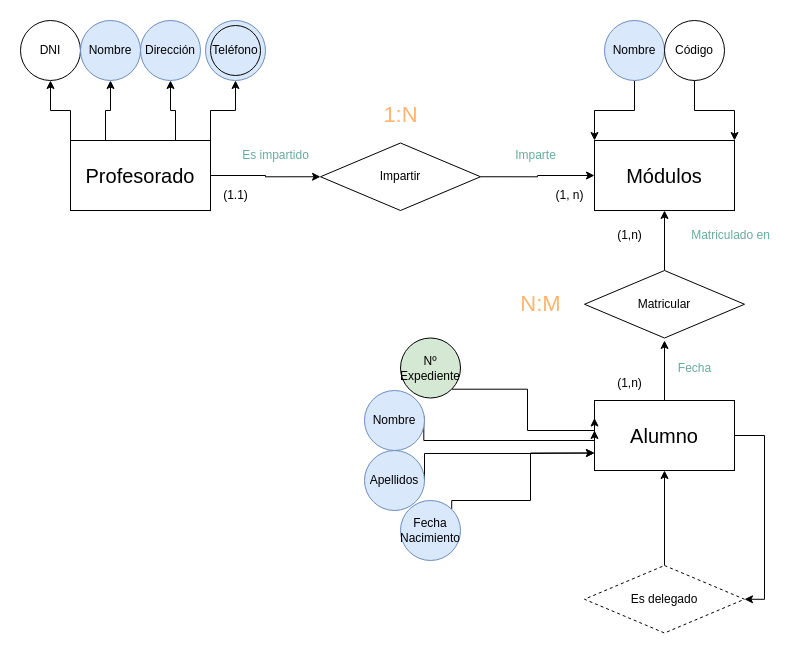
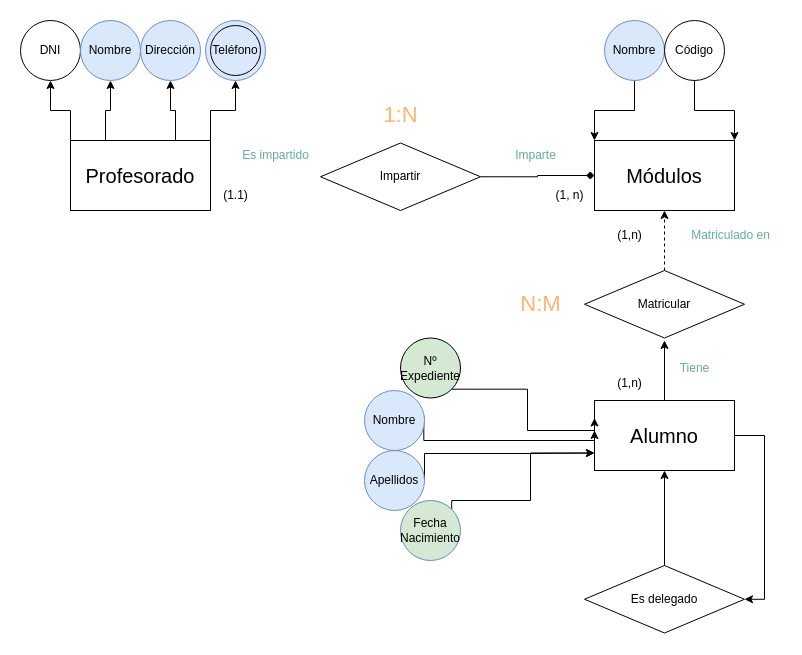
edge "Profesorado" -> "Impartir": removed
edge "Impartir" -> "Módulos": arrowhead classic -> diamond
edge "Matricular" -> "Módulos": style solid -> dashed
node "Fecha": label "Fecha" -> "Tiene"
node "Fecha Nacimiento": fillcolor #dae8fc -> #d5e8d4
node "Es delegado": style dashed -> solid
